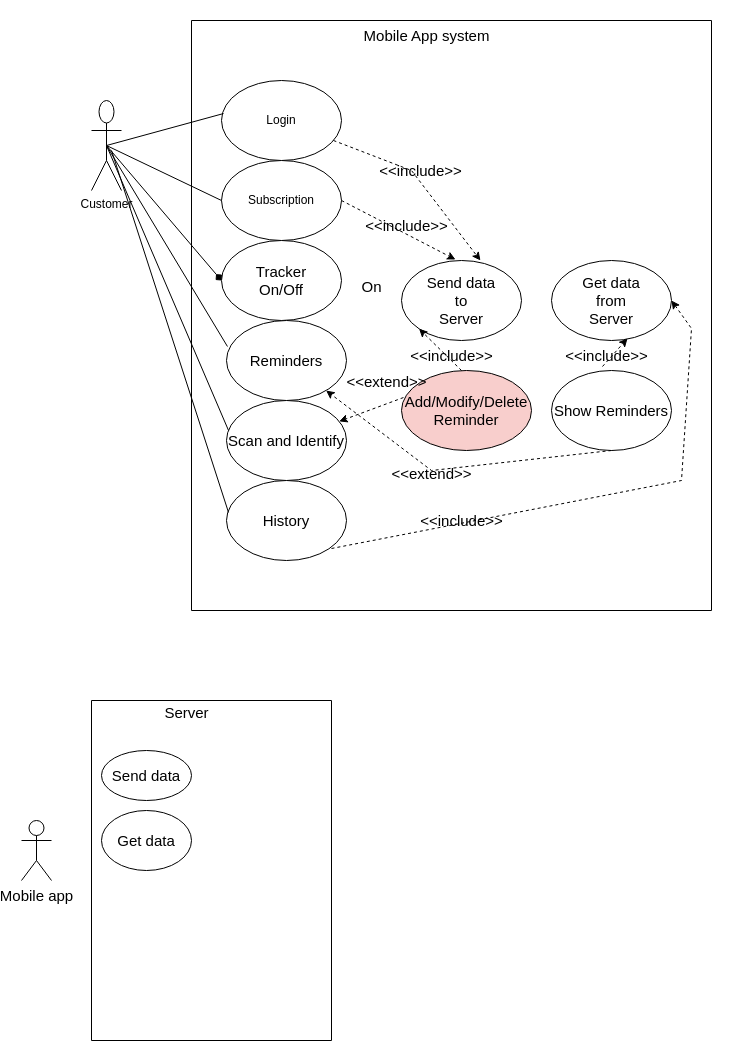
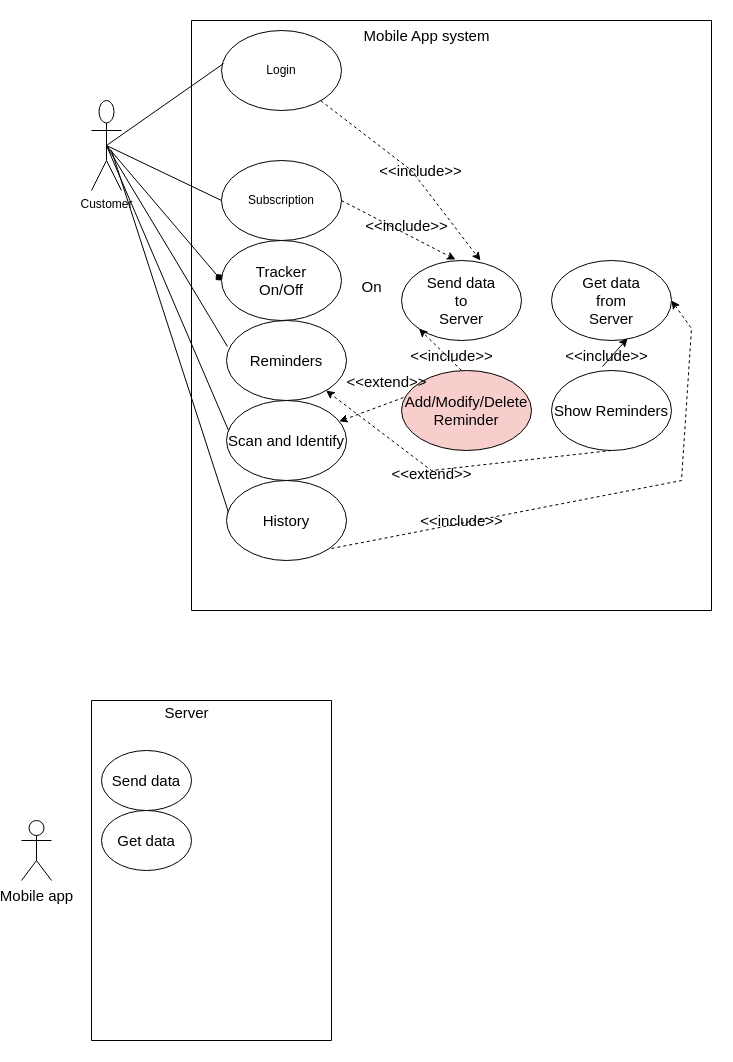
node "Login": moved (282, 121) -> (282, 71)
edge "Show Reminders" -> "Get data from Server": style dashed -> solid
node "Send data": size 90x50 -> 90x60
